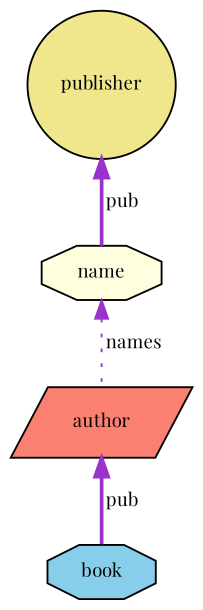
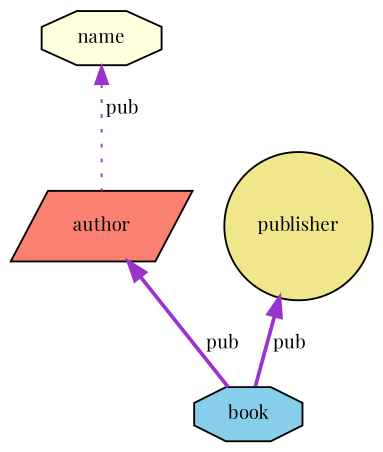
edge "name" -> "publisher": now "book" -> "publisher"
edge "author" -> "name": label " names" -> " pub"
